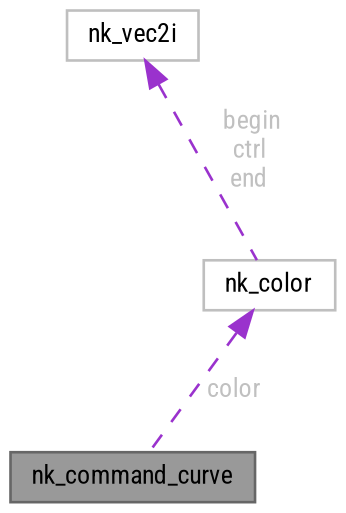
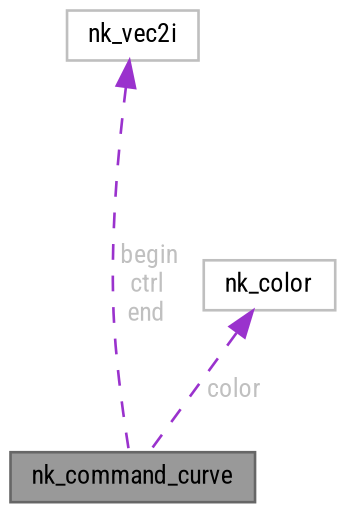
edge "nk_color" -> "nk_vec2i": now "nk_command_curve" -> "nk_vec2i"
